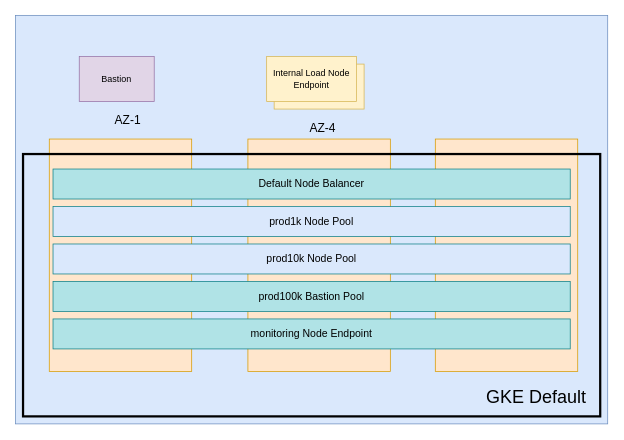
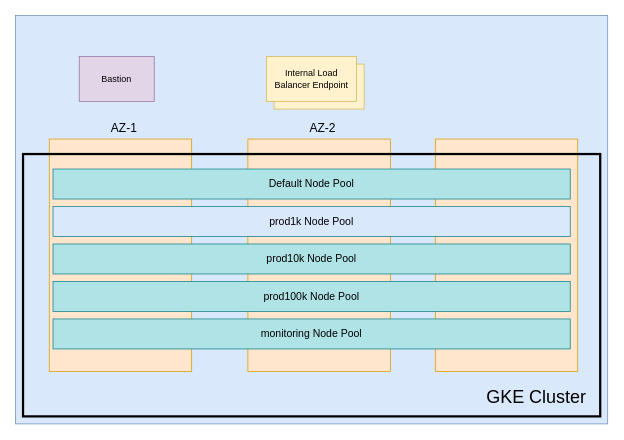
node "Internal Load Node Endpoint": label "Internal Load Node Endpoint" -> "Internal Load Balancer Endpoint"
node "AZ-1": moved (128, 120) -> (124, 128)
node "AZ-4": label "AZ-4" -> "AZ-2"
node "Default Node Balancer": label "Default Node Balancer" -> "Default Node Pool"
node "prod10k Node Pool": fillcolor #dae8fc -> #b0e3e6
node "prod100k Bastion Pool": label "prod100k Bastion Pool" -> "prod100k Node Pool"
node "monitoring Node Endpoint": label "monitoring Node Endpoint" -> "monitoring Node Pool"
node "GKE Default": label "GKE Default" -> "GKE Cluster"
